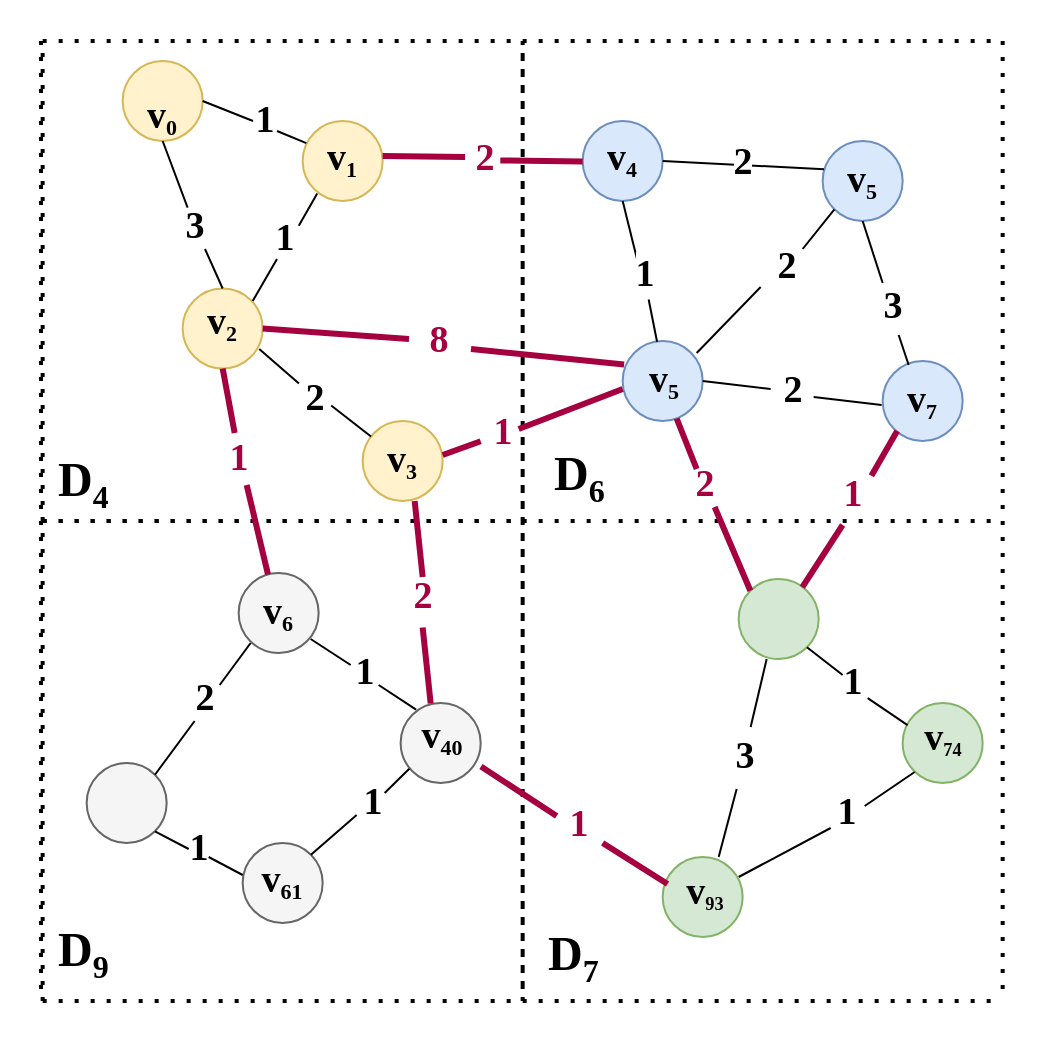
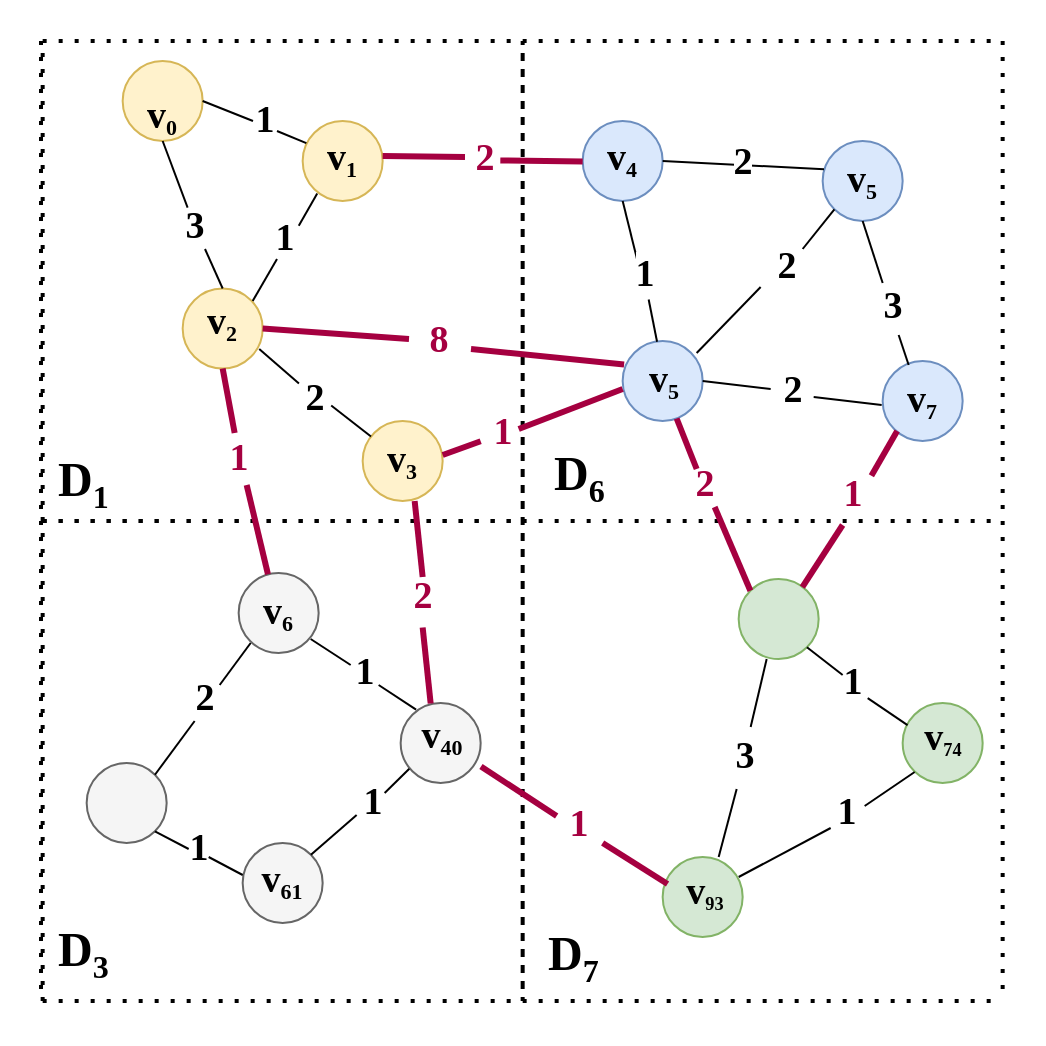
node "D4": label "D4" -> "D1"
node "D9": label "D9" -> "D3"
